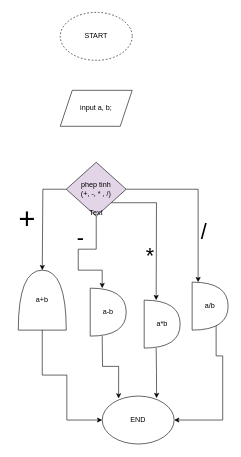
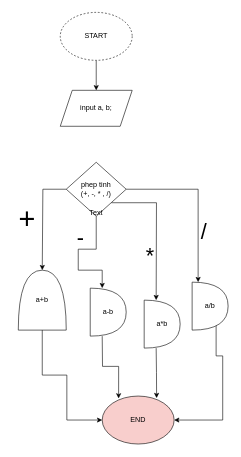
edge "START" -> "input a, b;": added
node "phep tinh (+, -, * , /)": fillcolor #e1d5e7 -> #ffffff
node "END": fillcolor #ffffff -> #f8cecc
